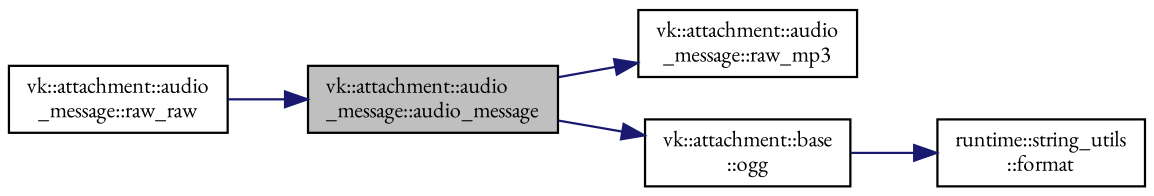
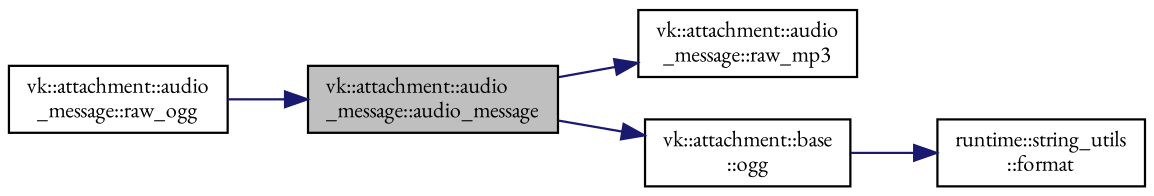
node "vk::attachment::audio _message::raw_raw": label "vk::attachment::audio _message::raw_raw" -> "vk::attachment::audio _message::raw_ogg"
